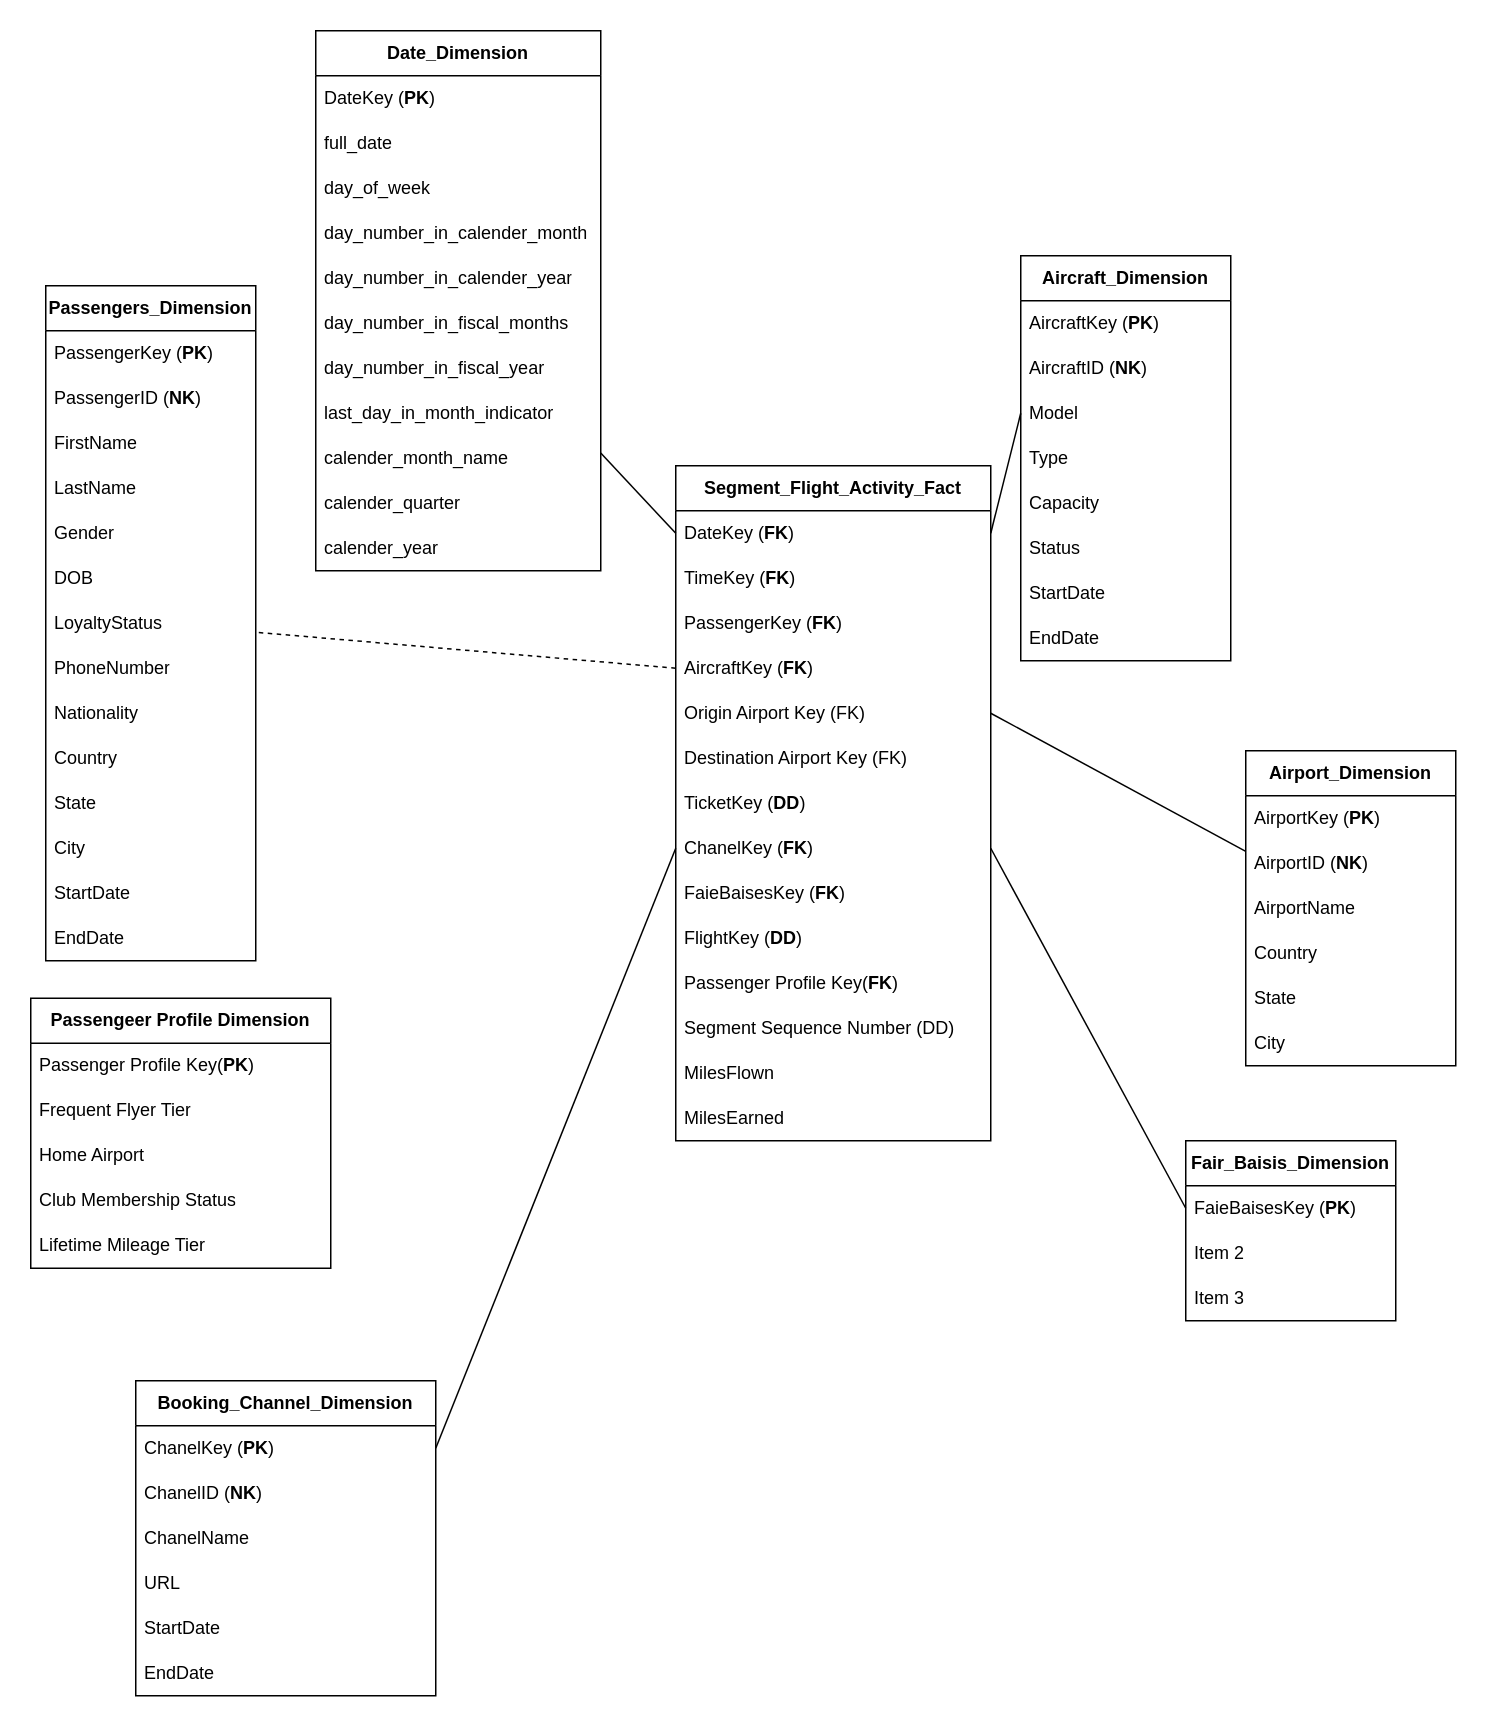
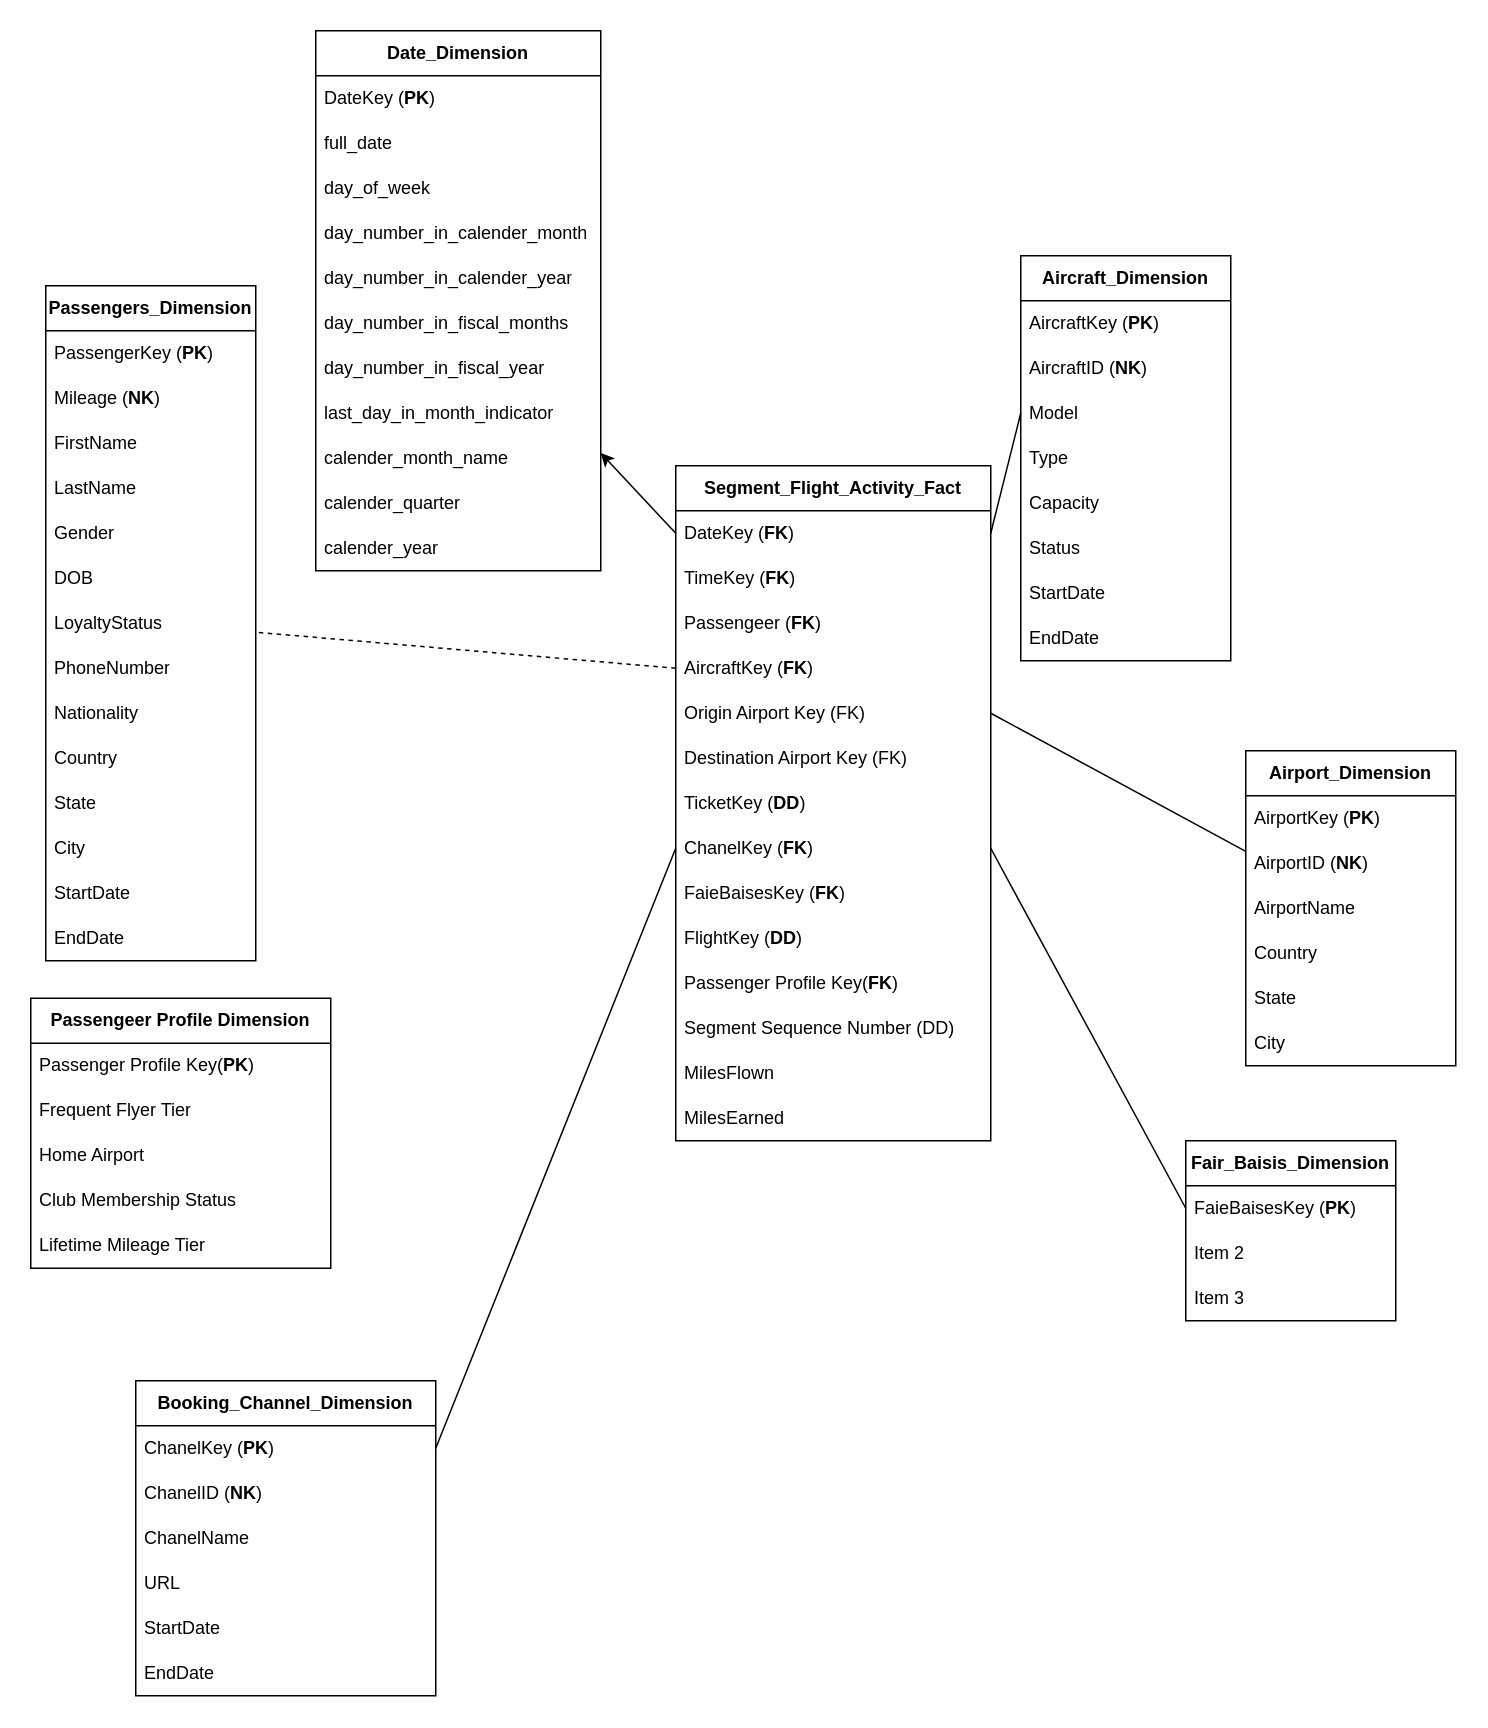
node "PassengerID (NK)": label "PassengerID (NK)" -> "Mileage (NK)"
edge "Date_Dimension" -- "DateKey (FK)": arrowhead none -> classic
node "PassengerKey (FK)": label "PassengerKey (FK)" -> "Passengeer (FK)"
